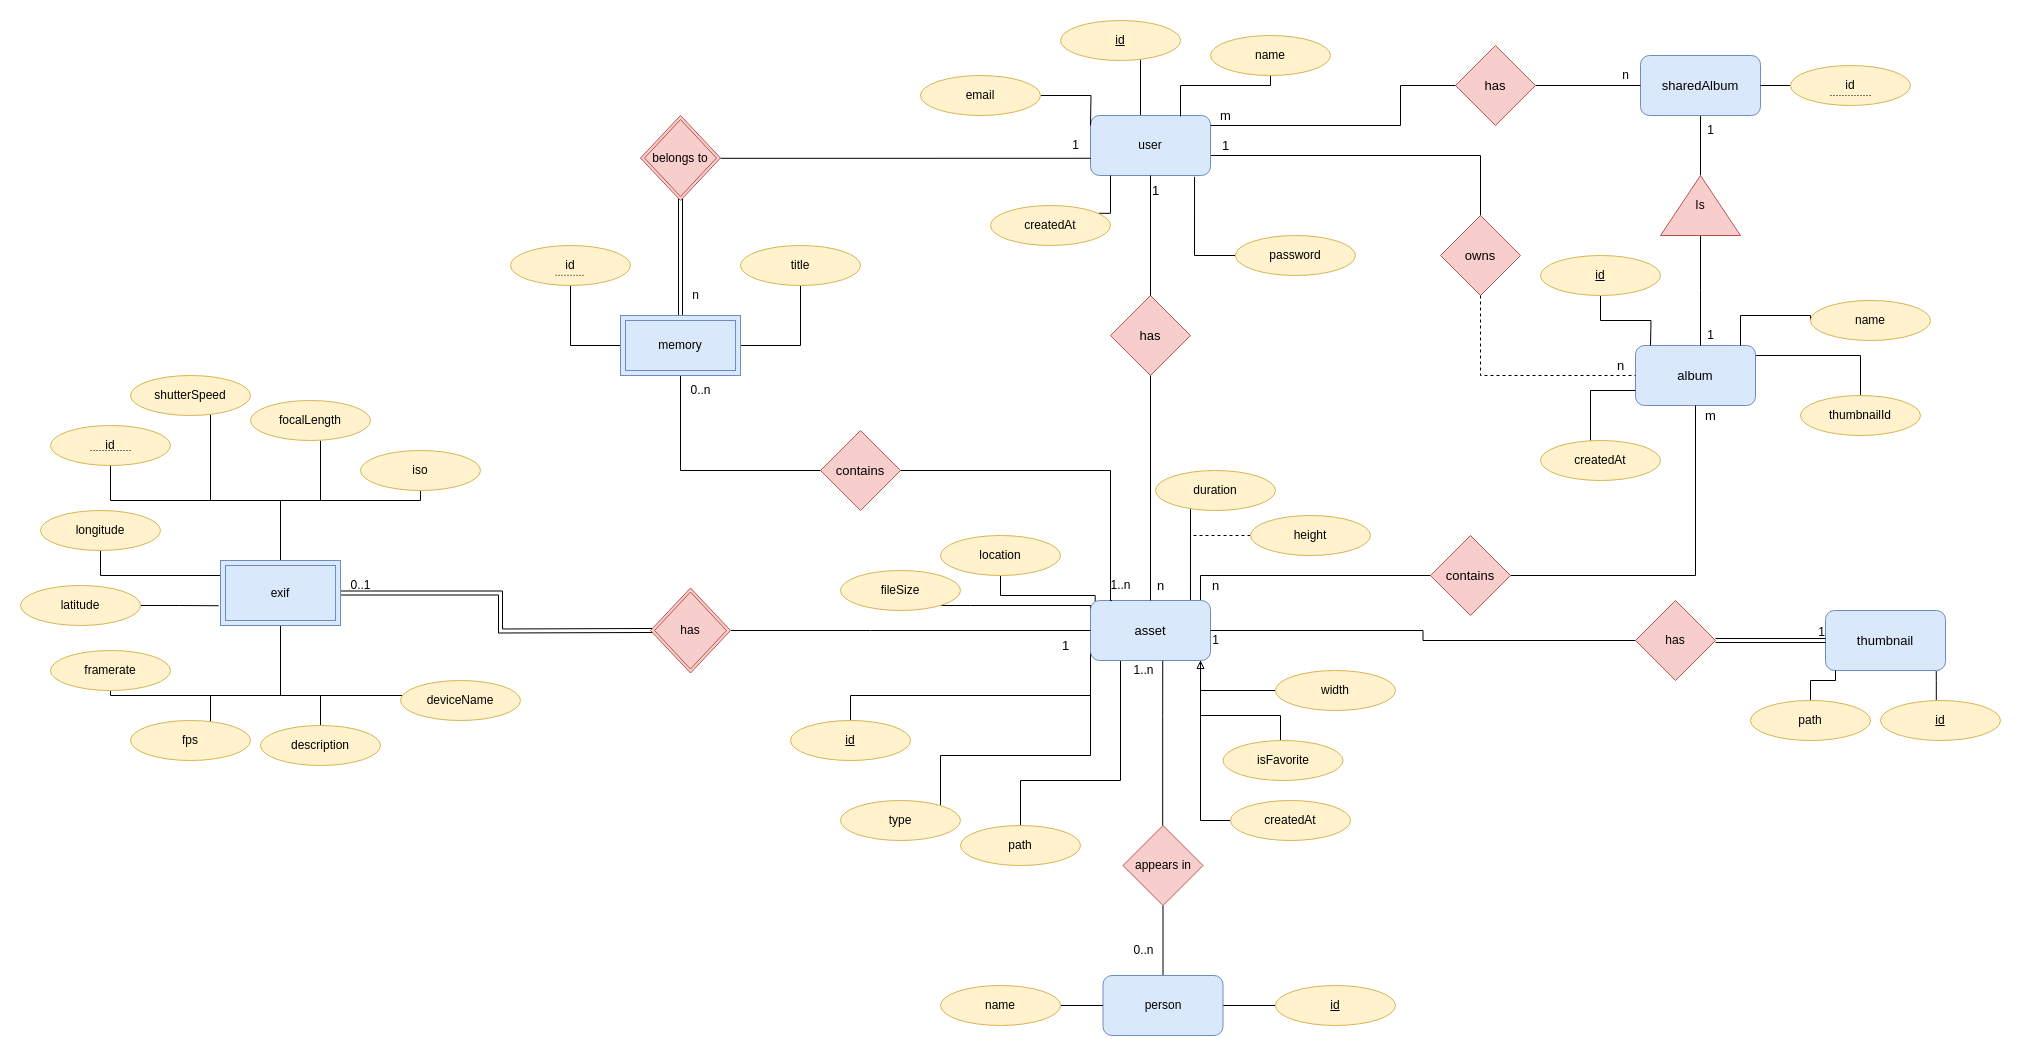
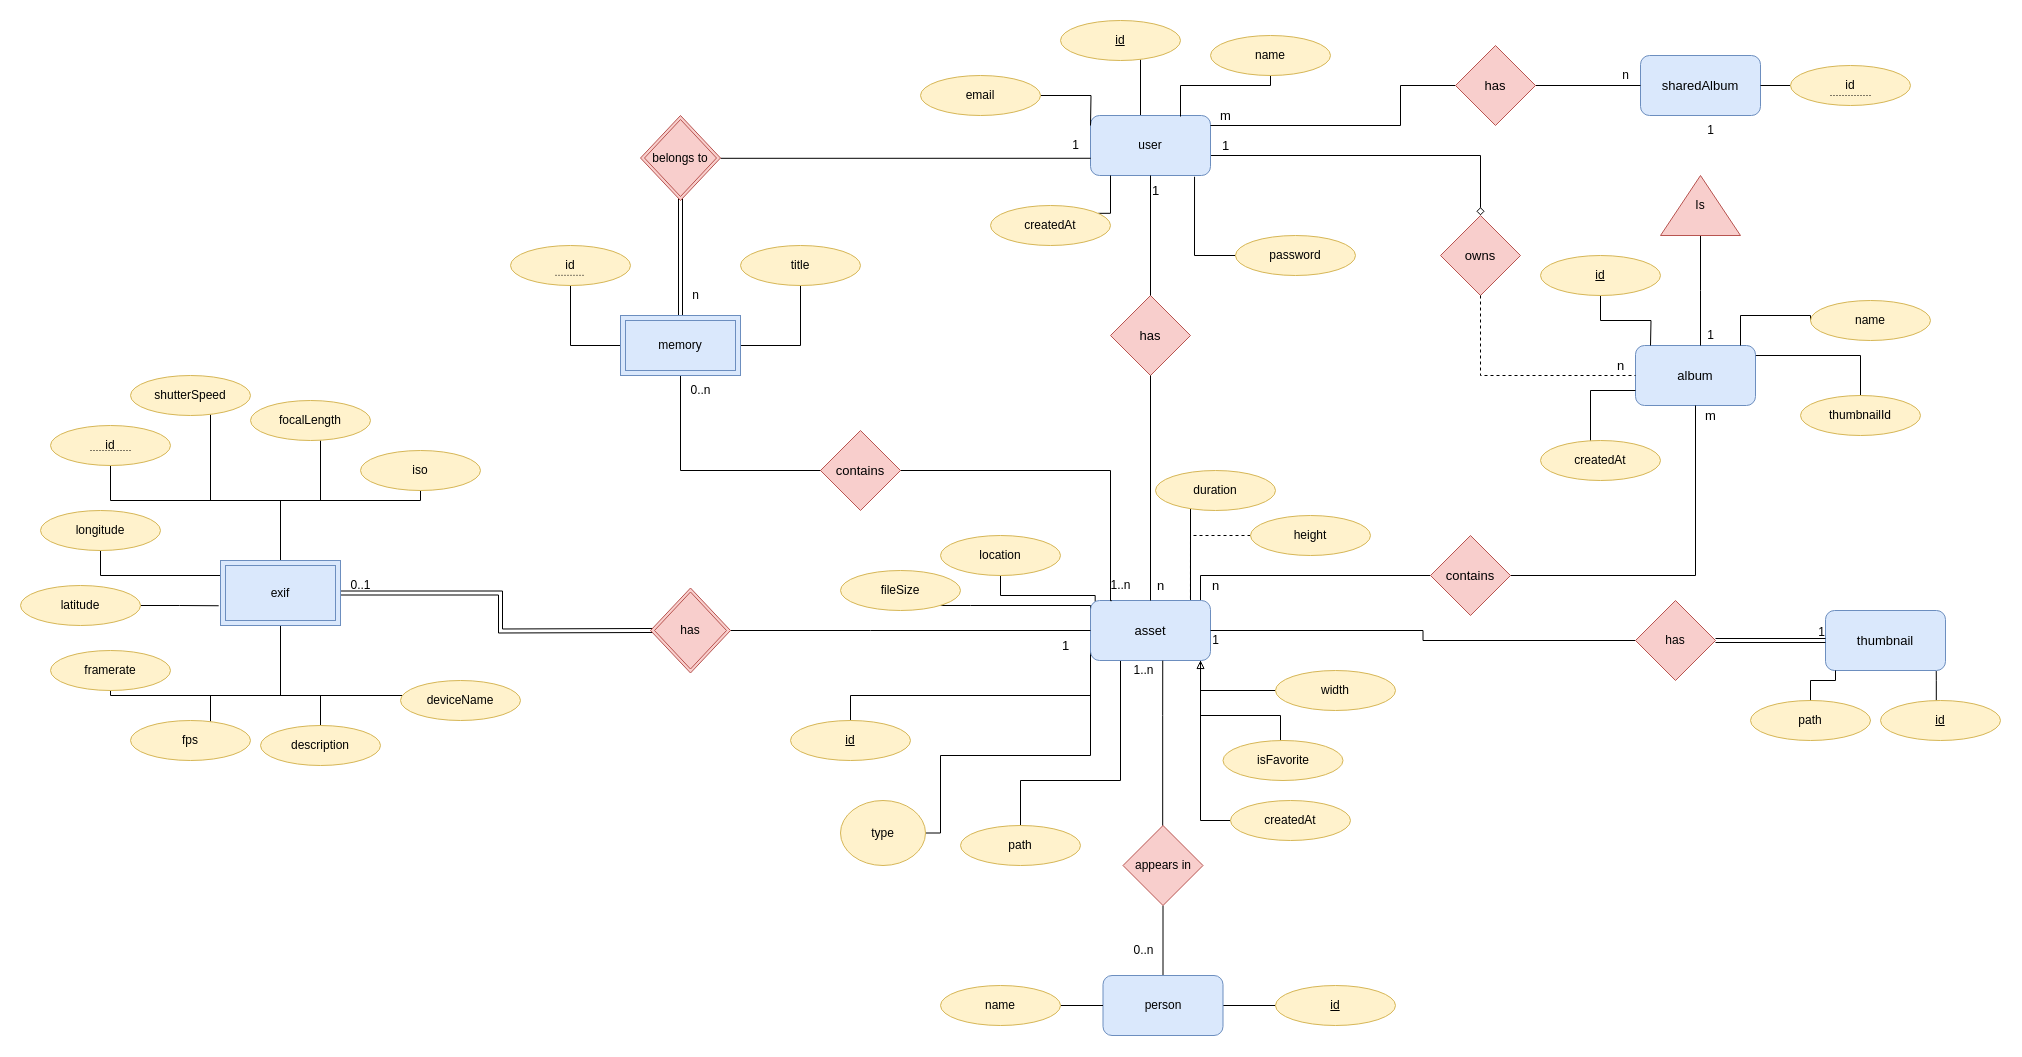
edge "sharedAlbum" -- "Is": removed
edge "user" -- "owns": arrowhead none -> diamond
node "type": size 120x40 -> 85x65
